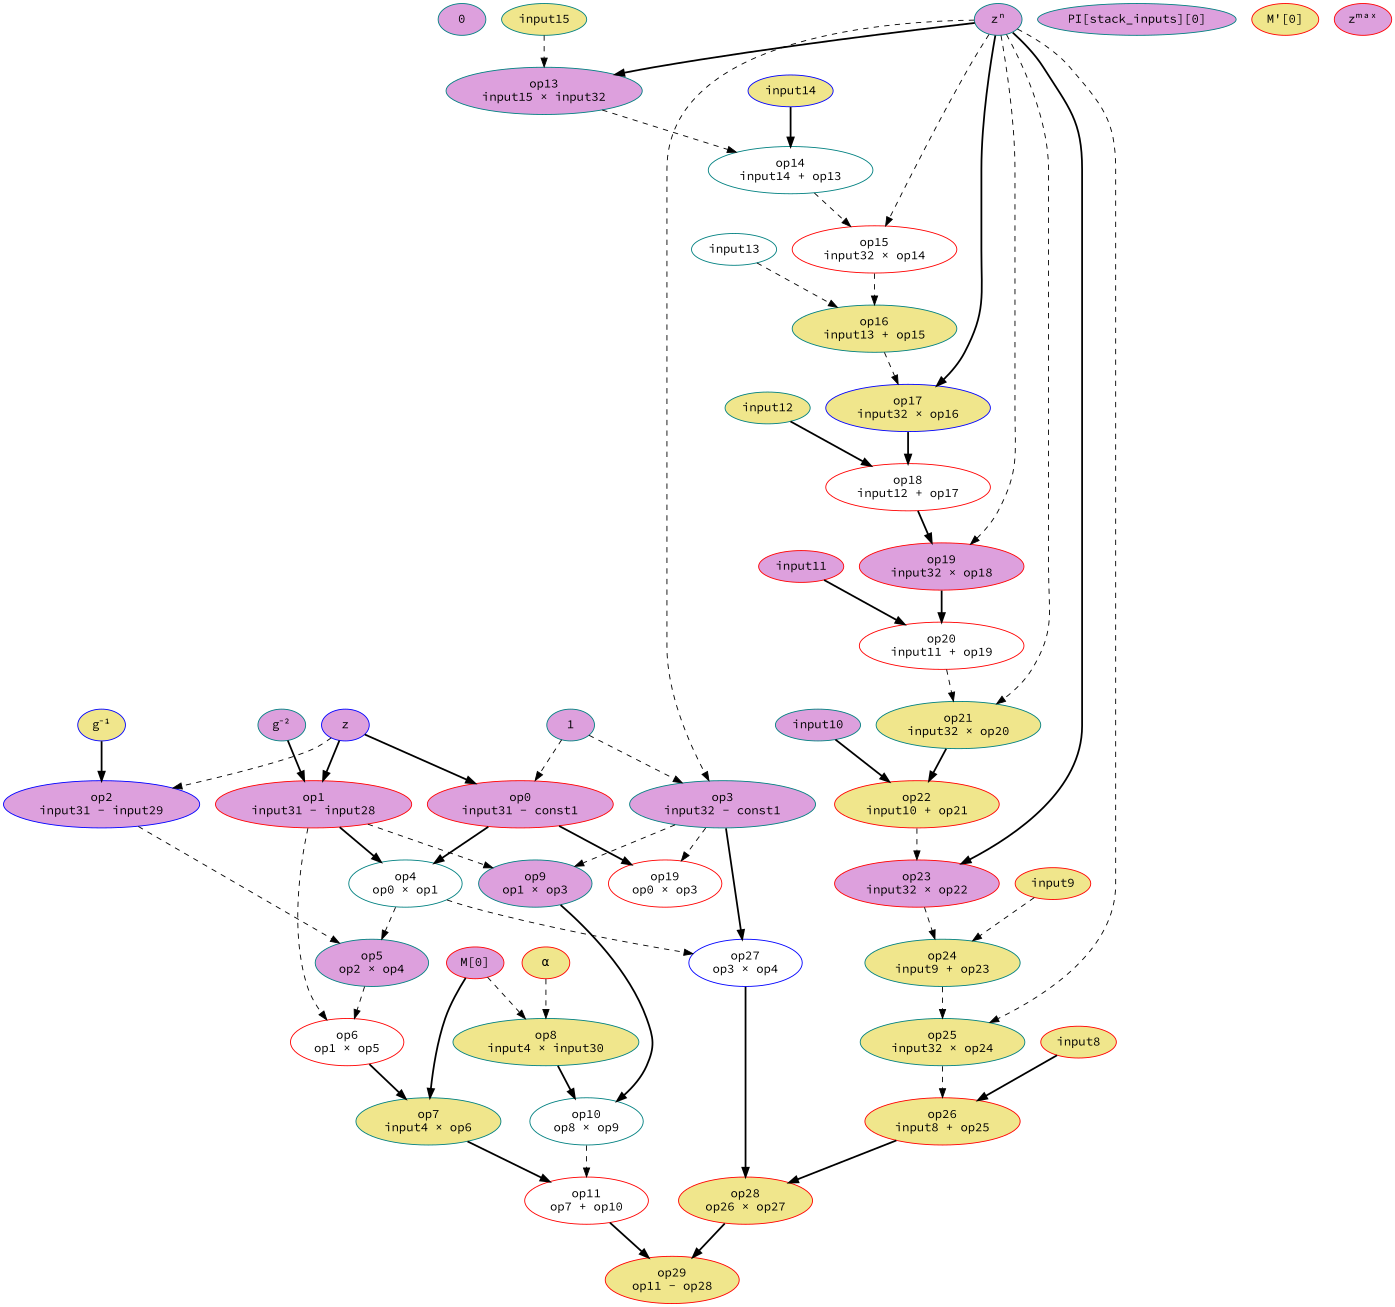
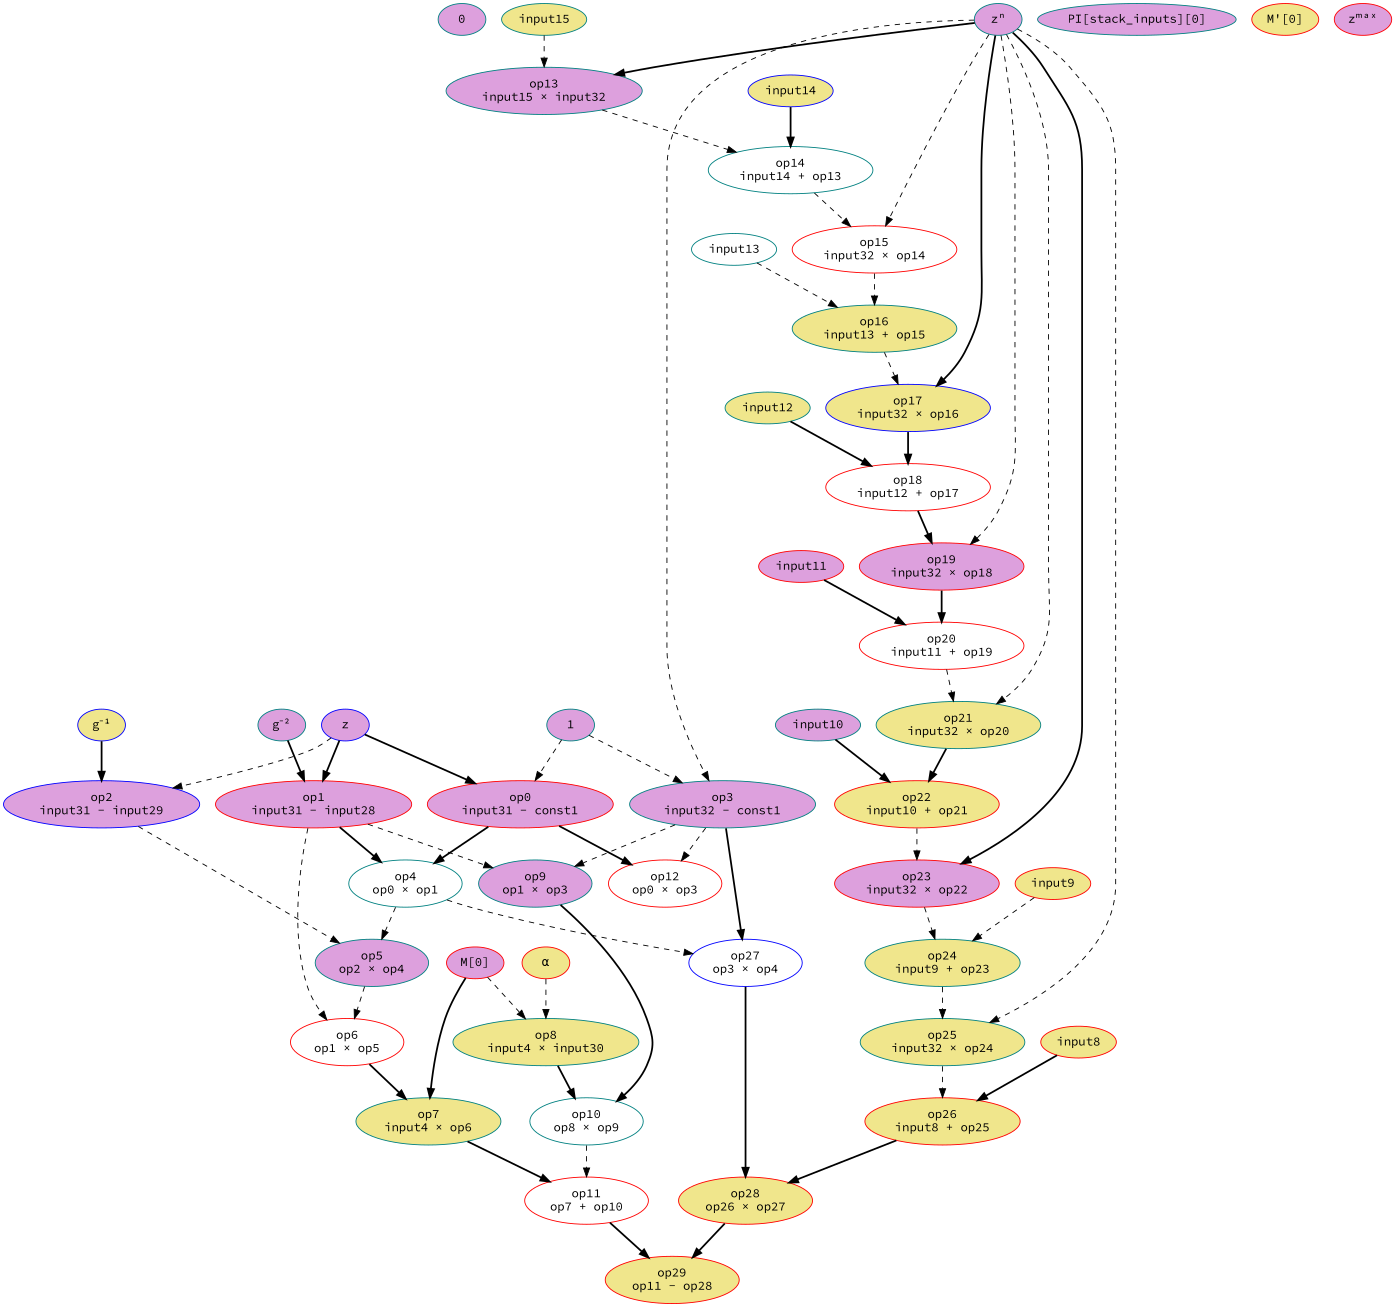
node "op19 op0 × op3": label "op19 op0 × op3" -> "op12 op0 × op3"
